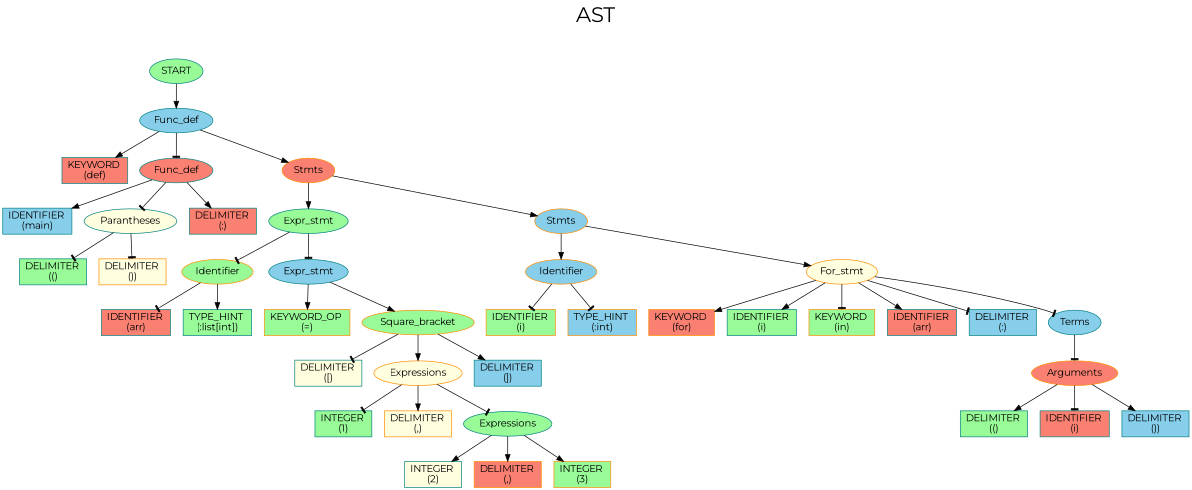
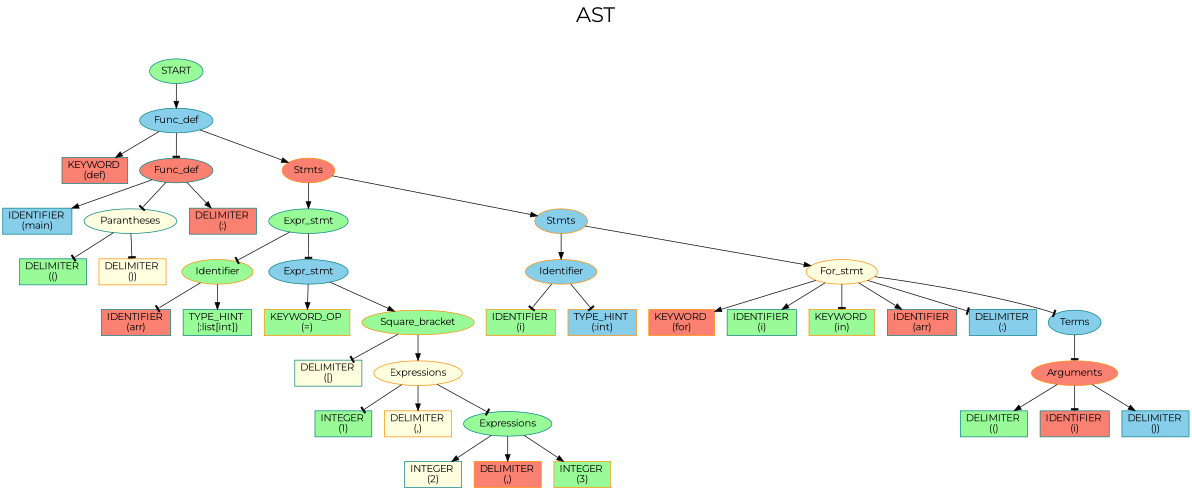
node "DELIMITER (])": removed
